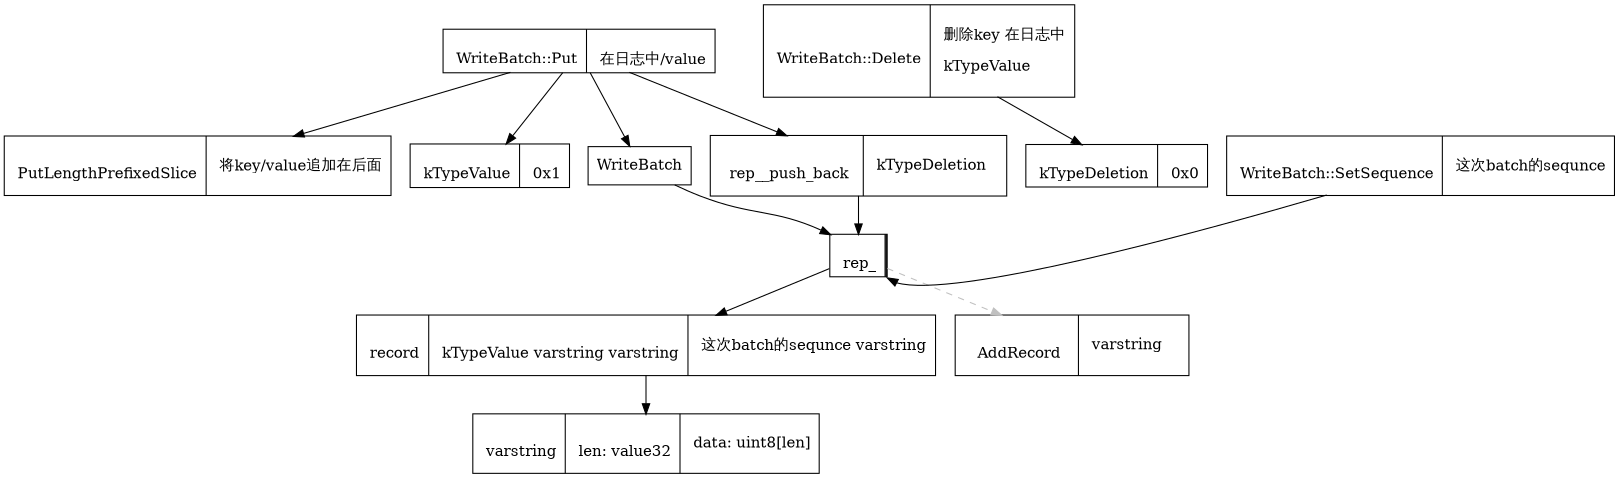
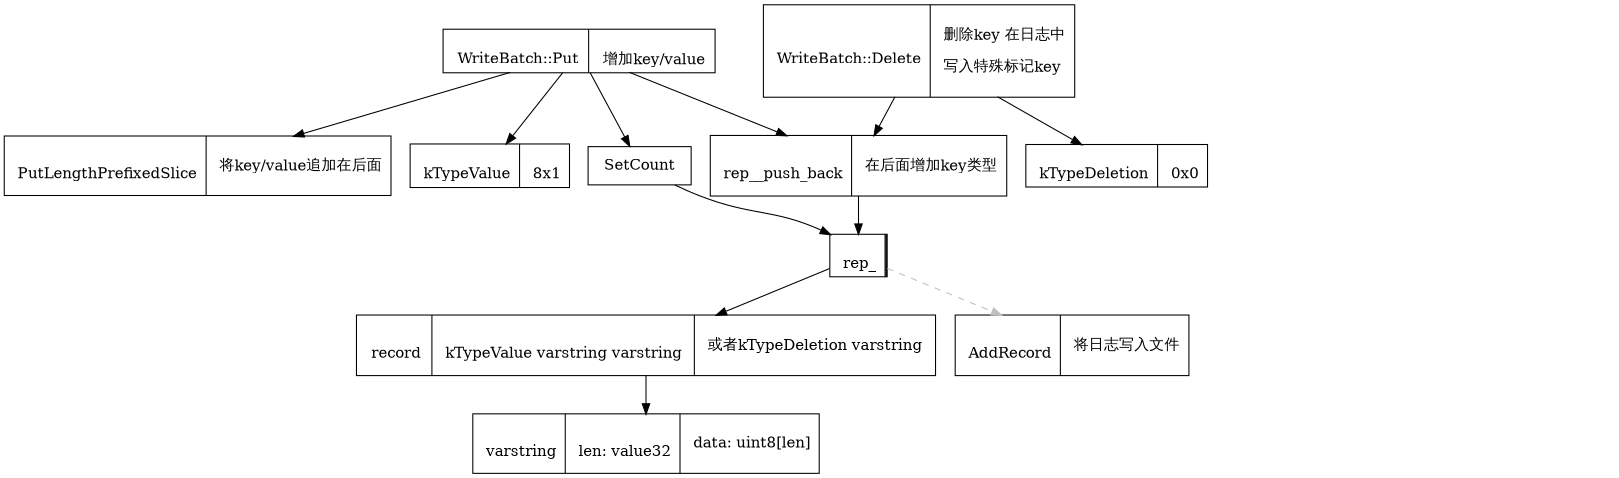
node "WriteBatch::Put": text "在日志中/value" -> "增加key/value"
node "WriteBatch::Delete": text "kTypeValue" -> "写入特殊标记key"
edge "WriteBatch::Delete" -> "rep__push_back": added
node "rep__push_back": text "kTypeDeletion" -> "在后面增加key类型"
node "WriteBatch": label "WriteBatch" -> "SetCount"
node "WriteBatch::SetSequence": removed
node "kTypeValue": text "0x1" -> "8x1"
node "record": text "这次batch的sequnce varstring" -> "或者kTypeDeletion varstring"
node "AddRecord": text "varstring" -> "将日志写入文件"
